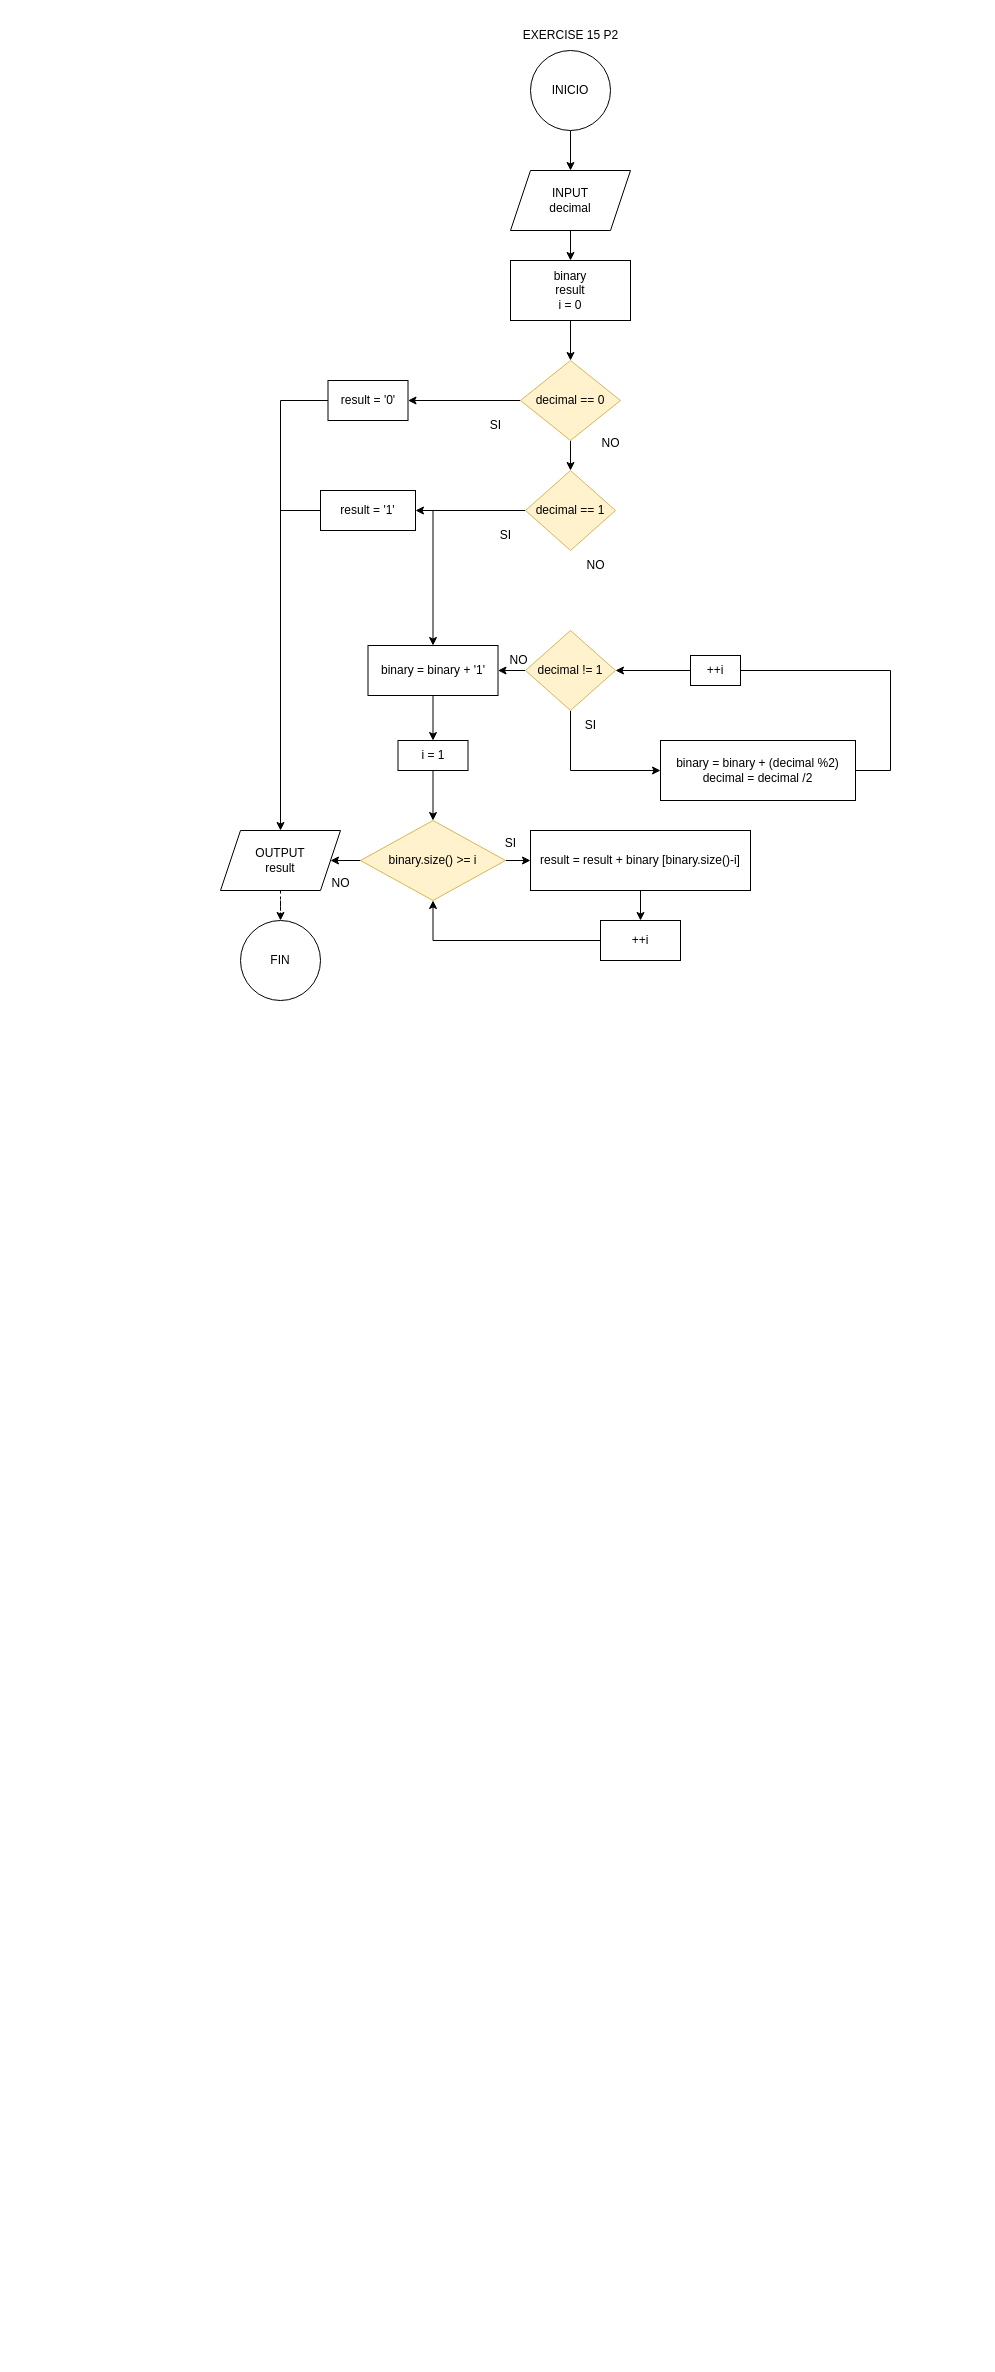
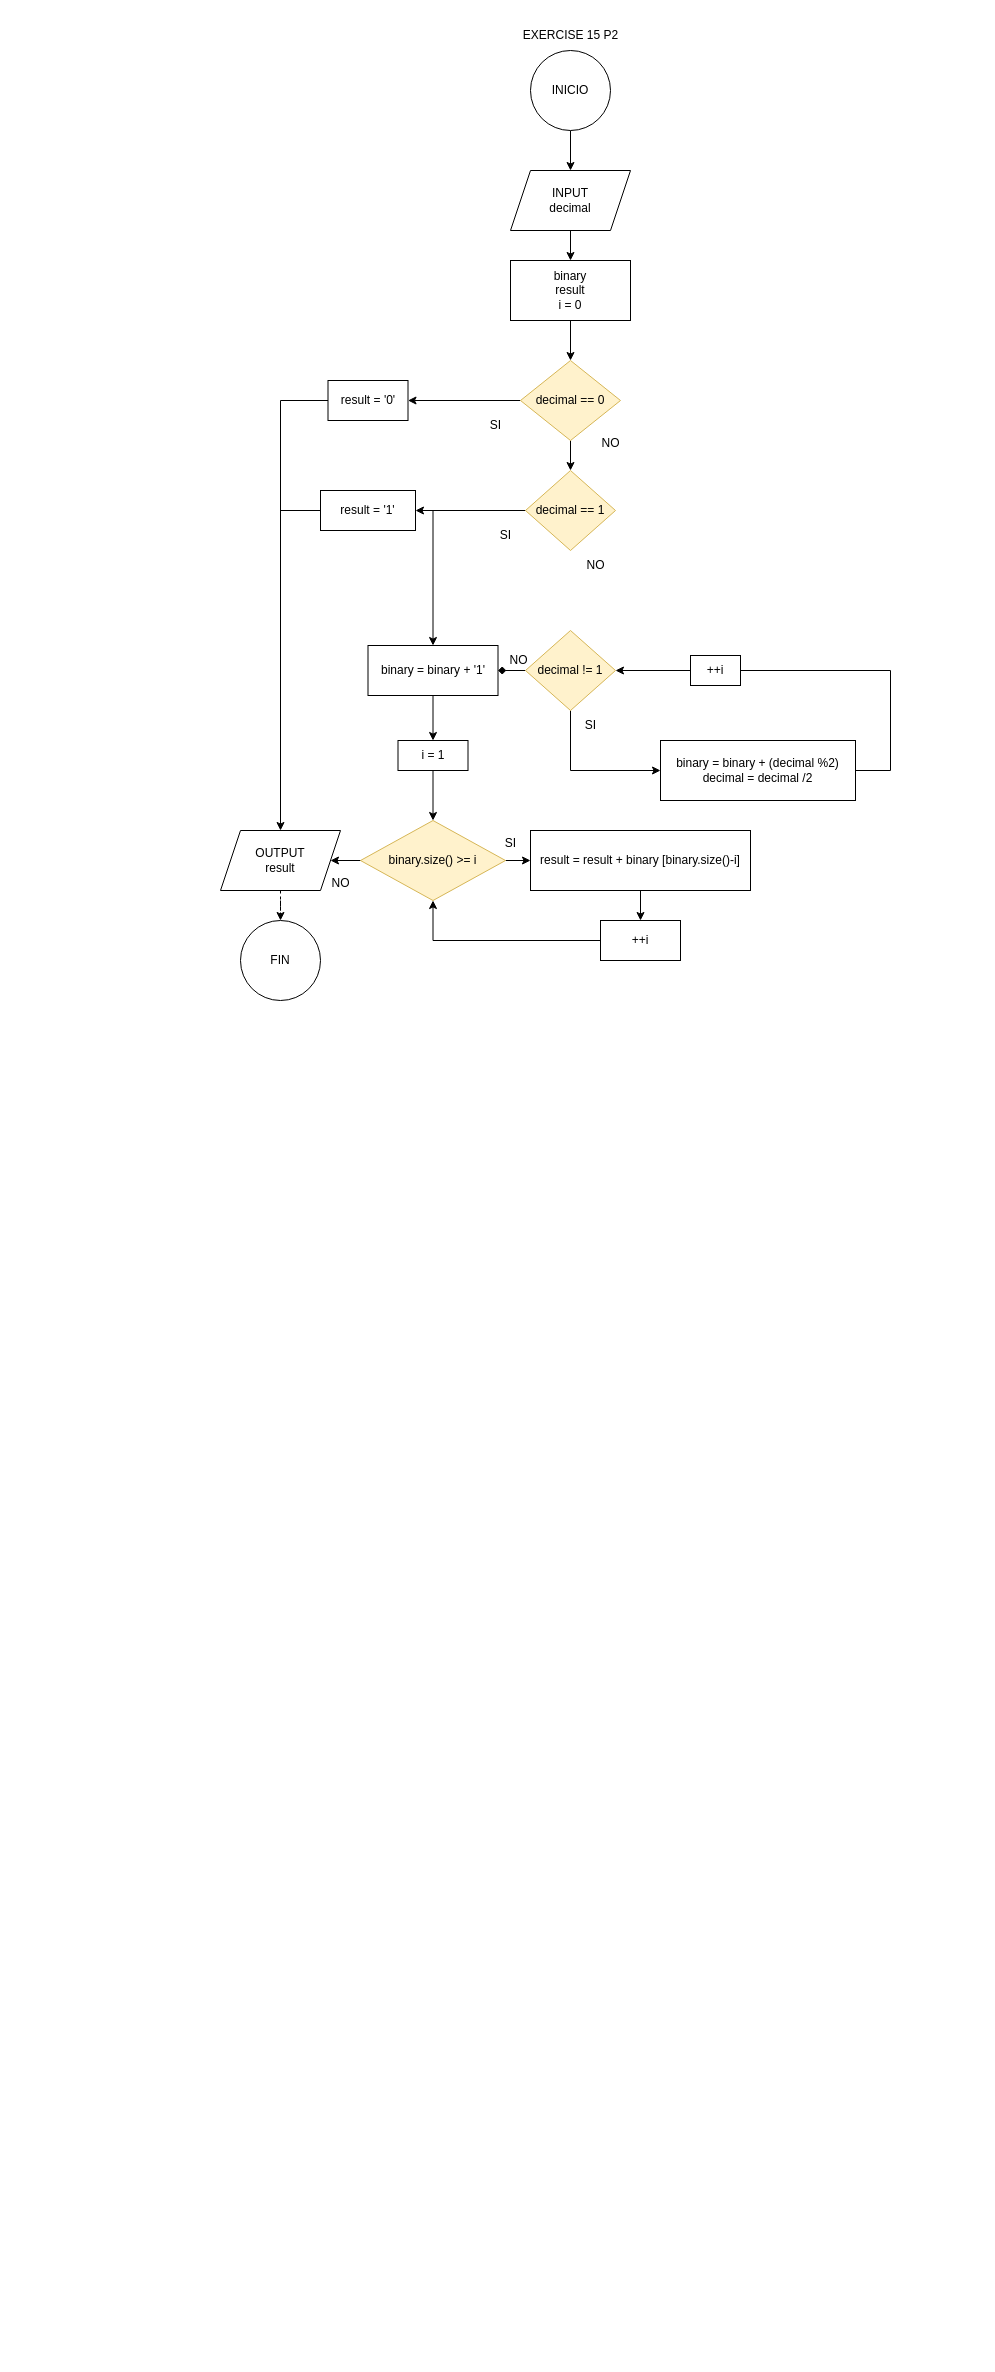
edge "decimal != 1" -> "binary = binary + '1'": arrowhead classic -> diamond
